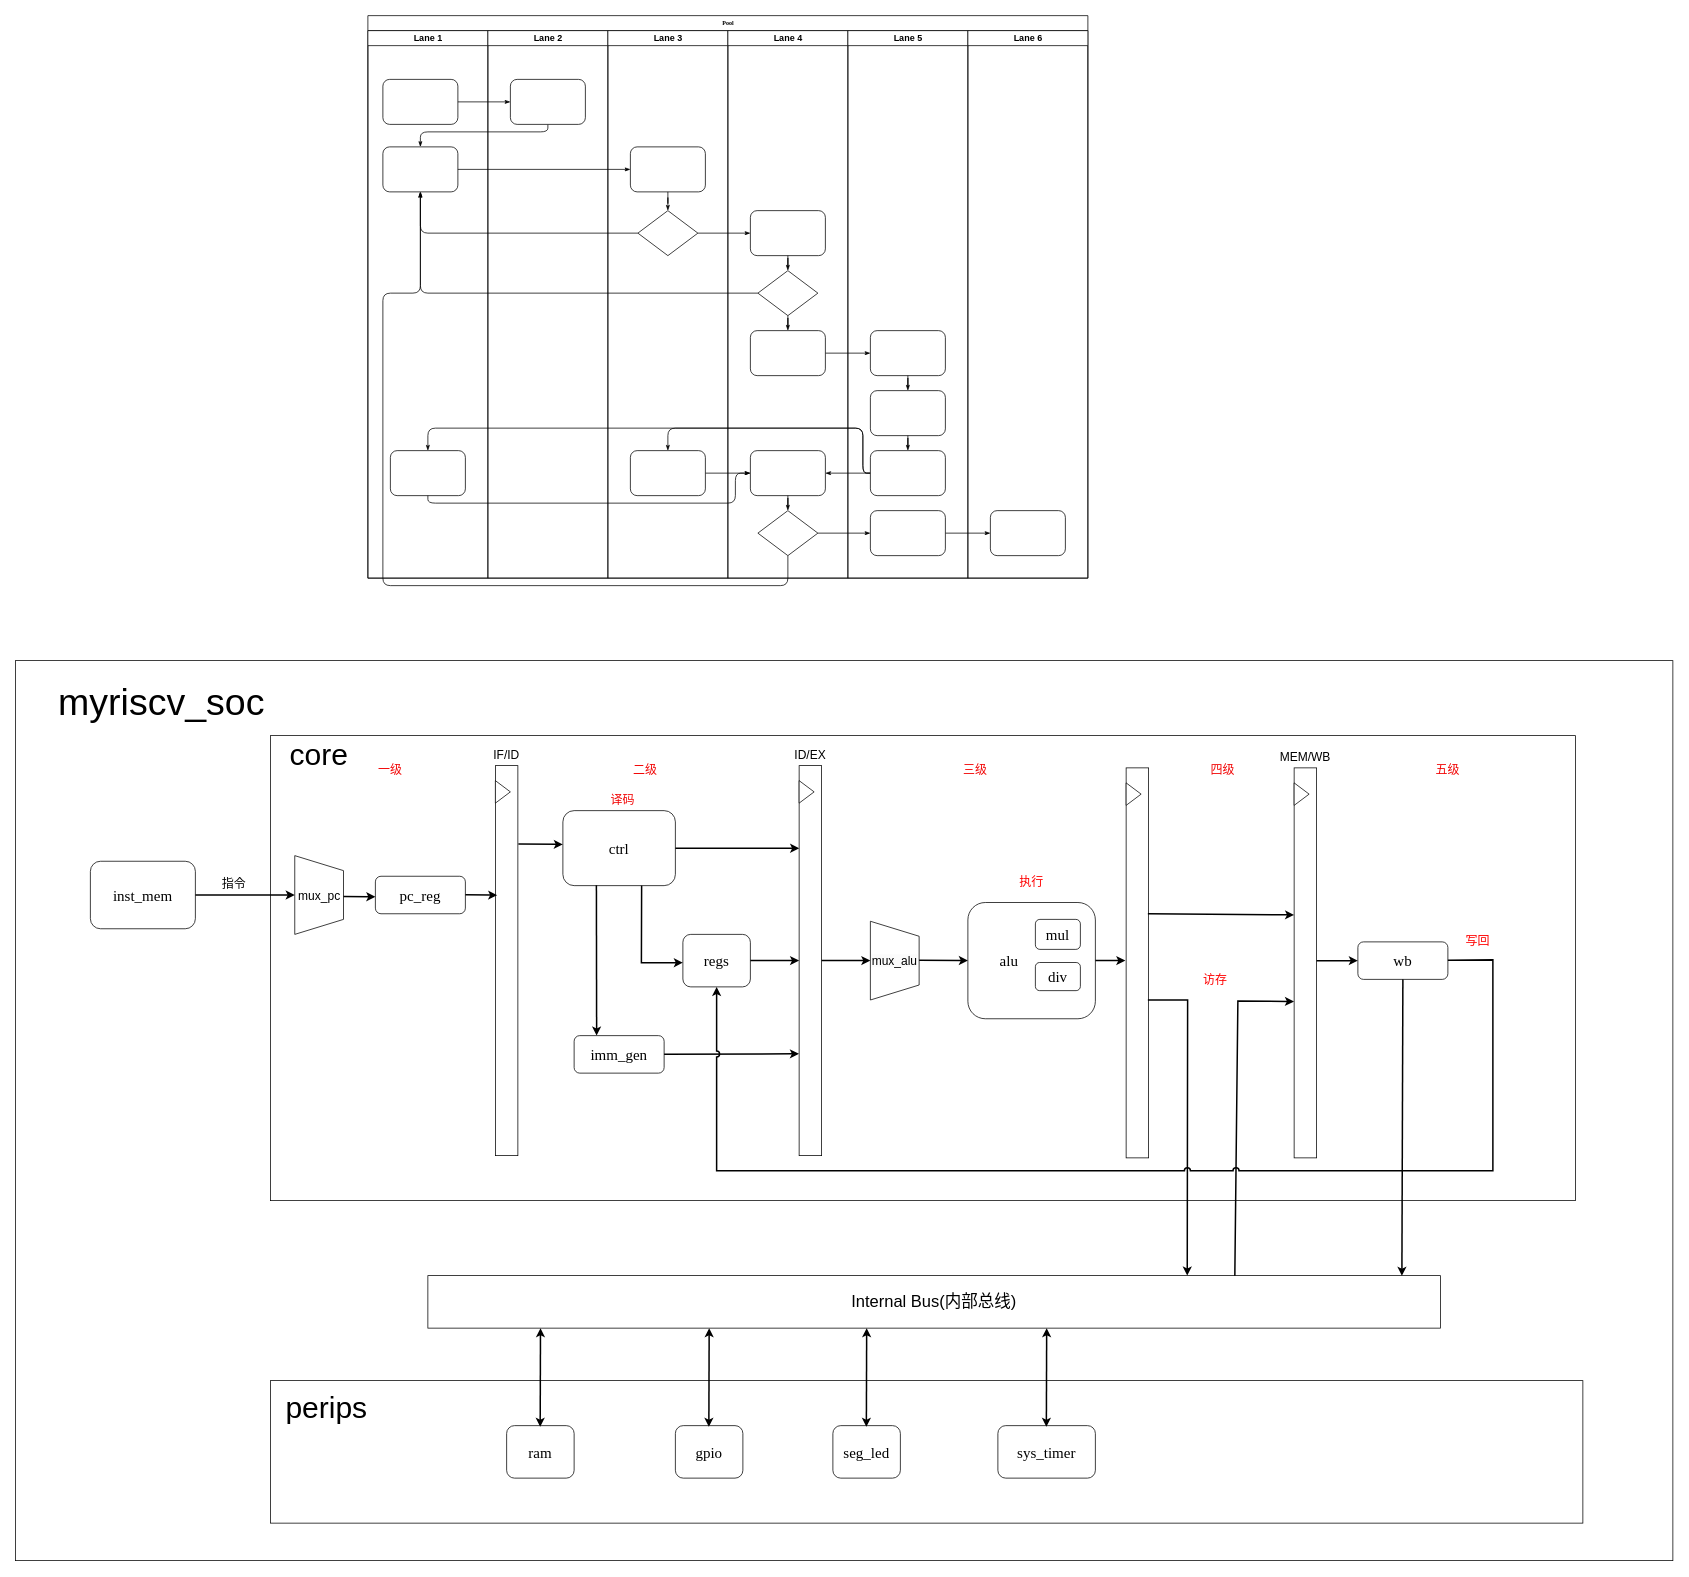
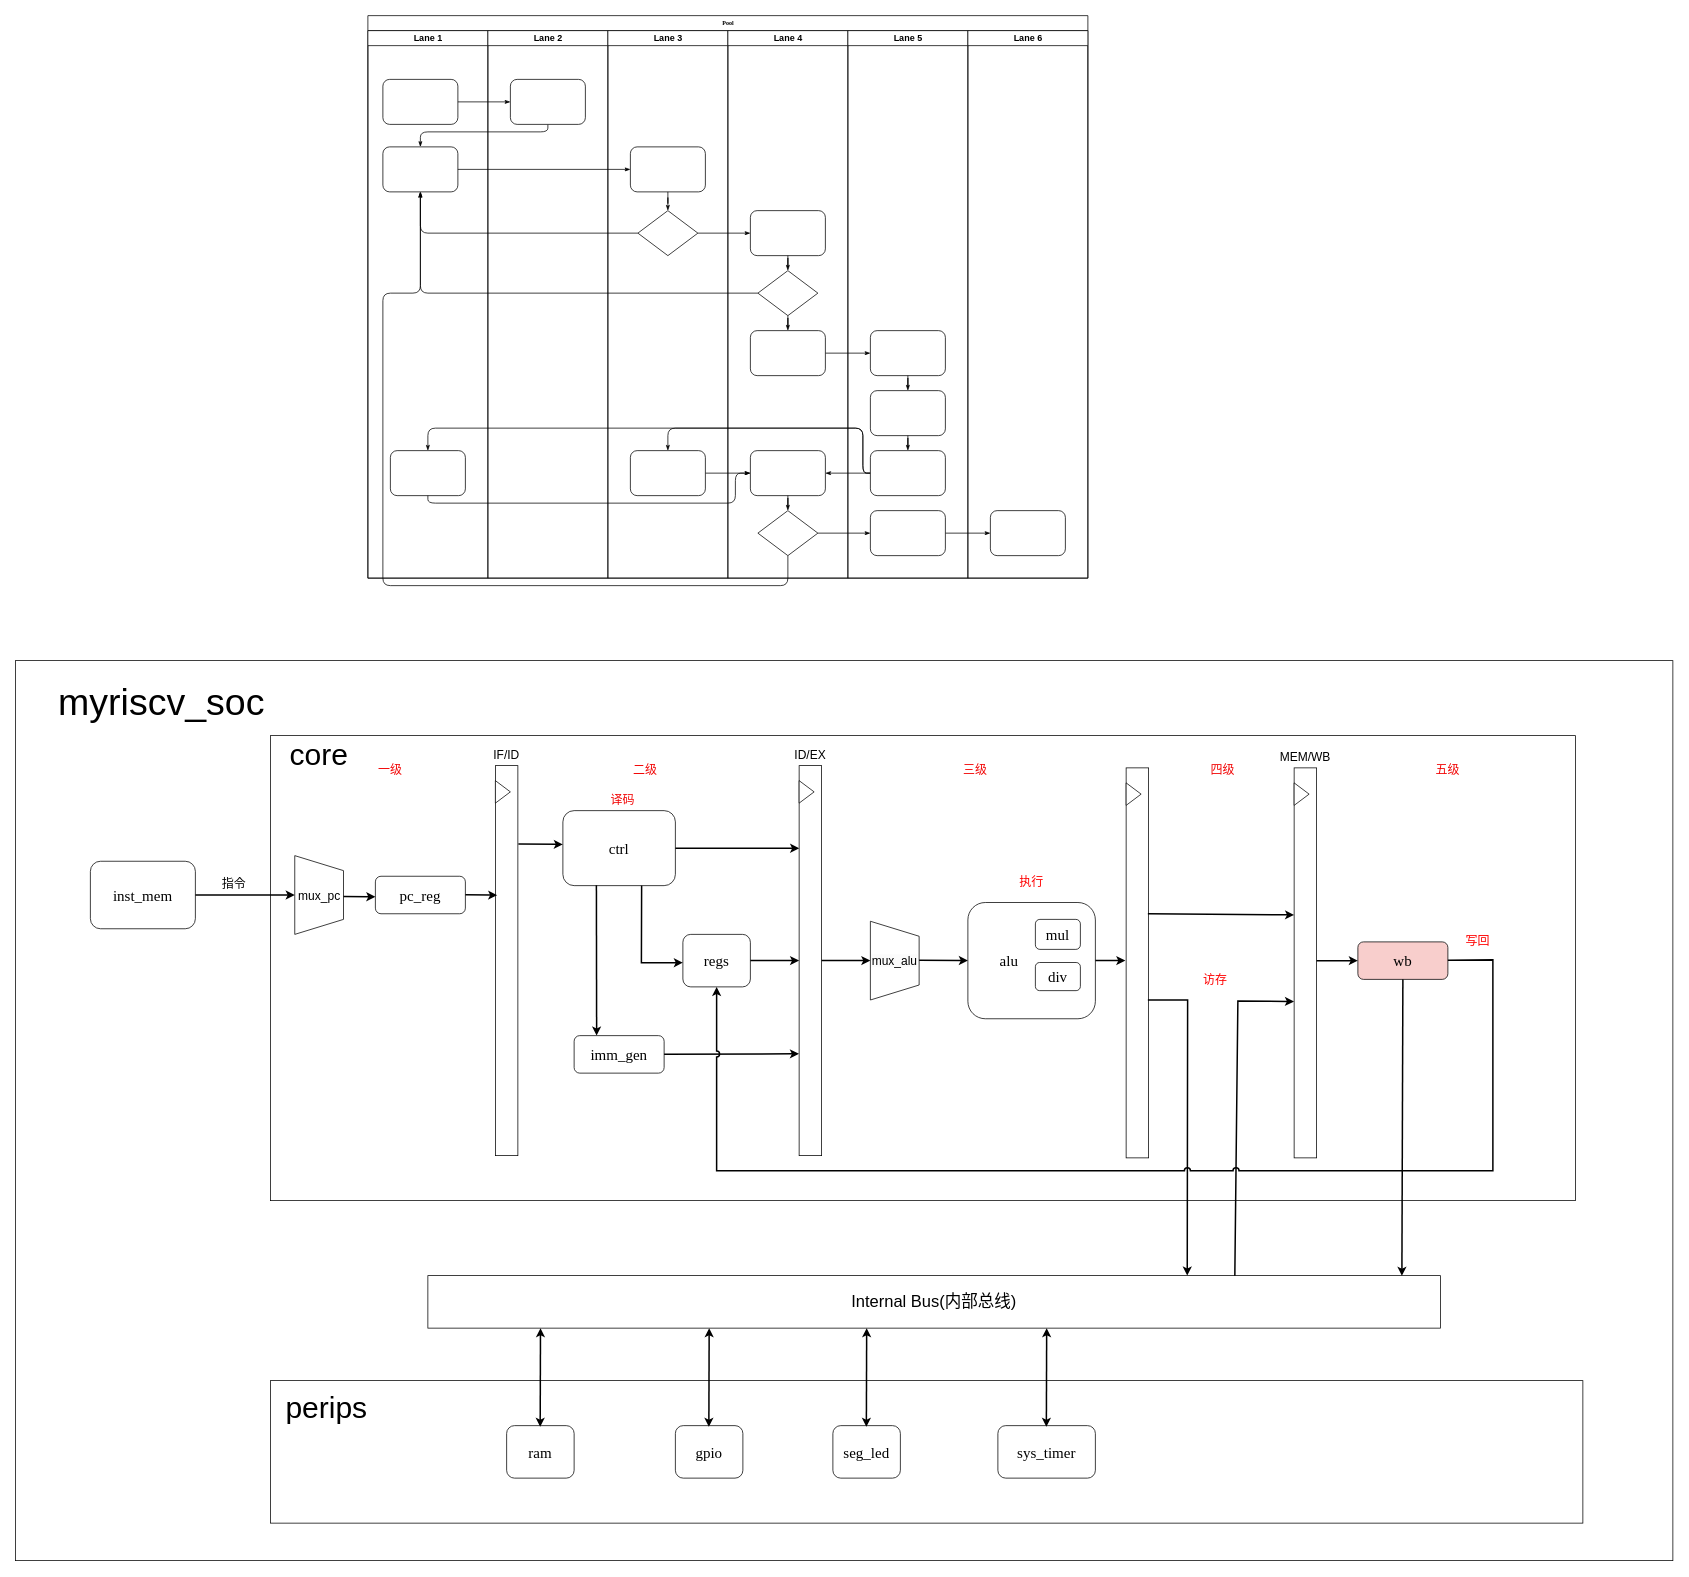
node "wb": fillcolor #ffffff -> #f8cecc
